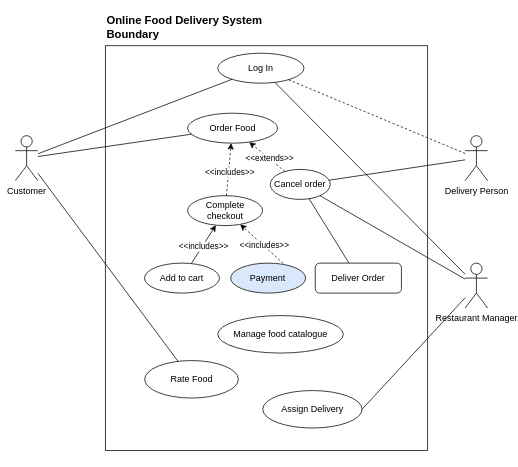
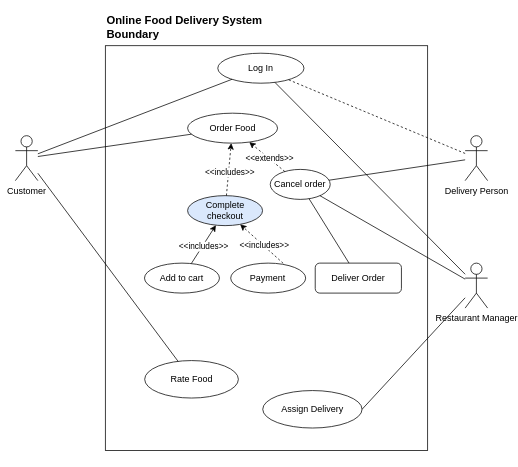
node "Complete checkout": fillcolor #ffffff -> #dae8fc
node "Payment": fillcolor #dae8fc -> #ffffff
node "Manage food catalogue": removed
